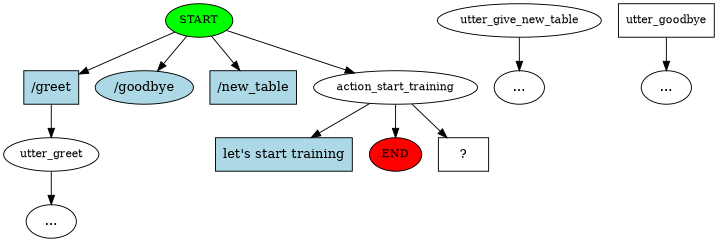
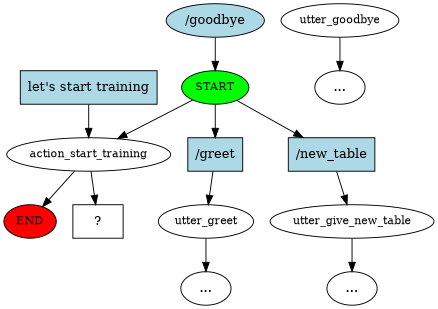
node "utter_goodbye": shape box -> ellipse
edge "START" -> "/goodbye": reversed
edge "action_start_training" -> "let's start training": reversed
edge "/new_table" -> "utter_give_new_table": added
